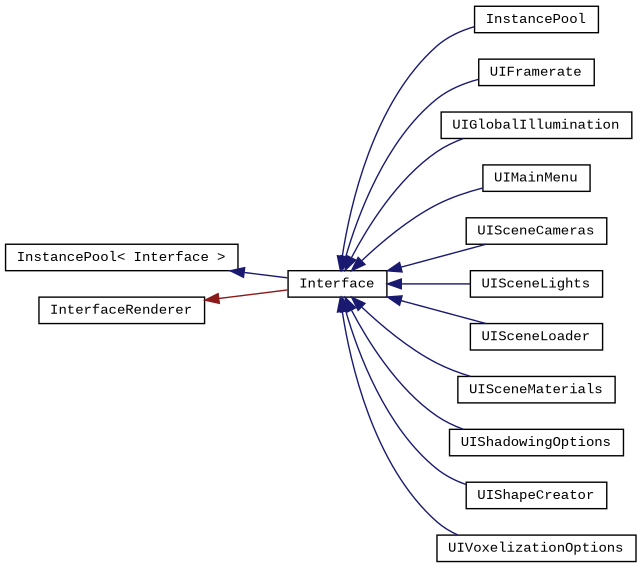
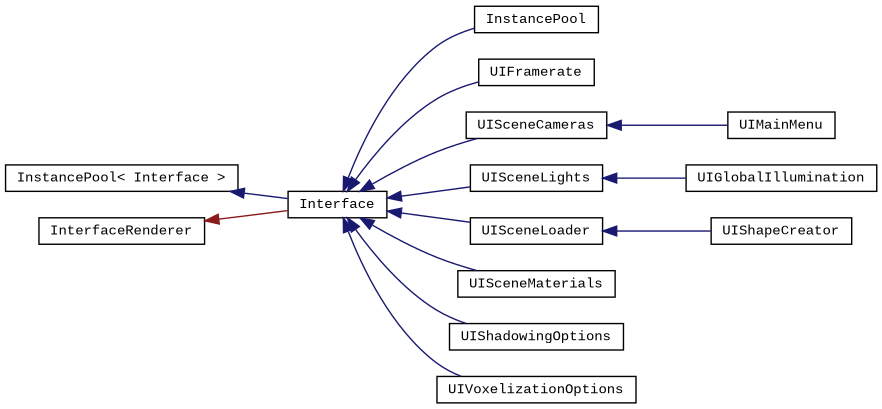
edge "UIGlobalIllumination" -> "Interface": now "UIGlobalIllumination" -> "UISceneLights"
edge "UIMainMenu" -> "Interface": now "UIMainMenu" -> "UISceneCameras"
edge "UIShapeCreator" -> "Interface": now "UIShapeCreator" -> "UISceneLoader"
